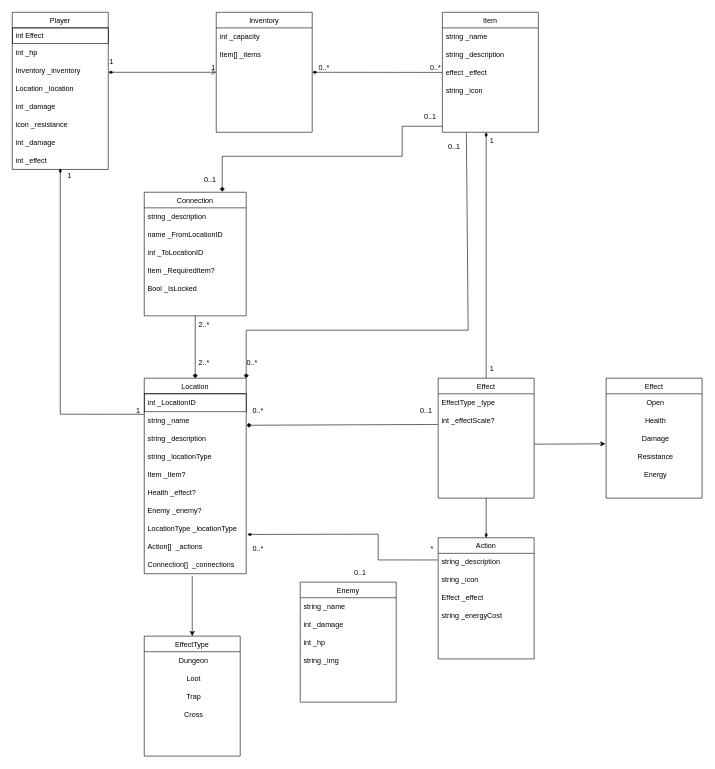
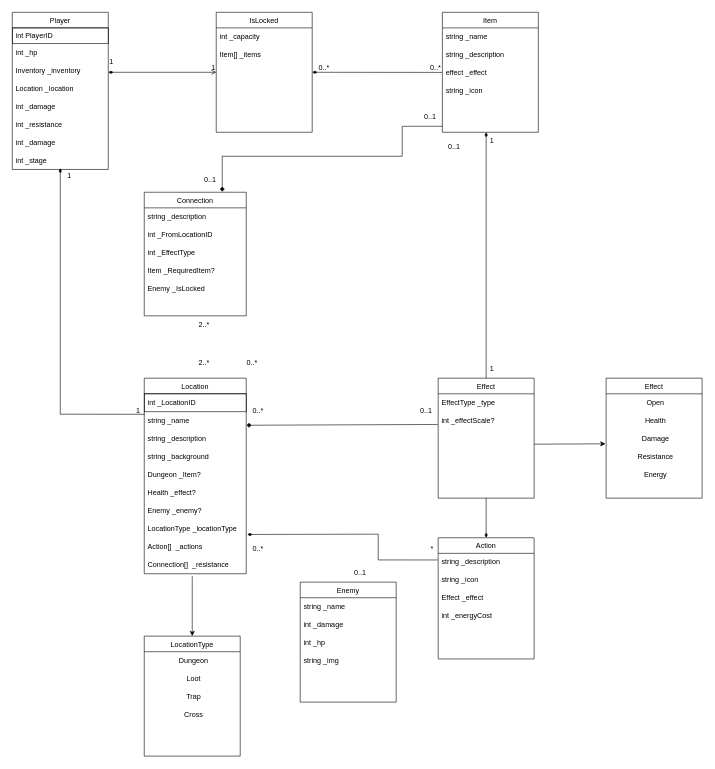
node "Inventory": label "Inventory" -> "IsLocked"
node "int Effect": label "int Effect" -> "int PlayerID"
node "icon _resistance": label "icon _resistance" -> "int _resistance"
node "int _effect": label "int _effect" -> "int _stage"
node "name _FromLocationID": label "name _FromLocationID" -> "int _FromLocationID"
node "int _ToLocationID": label "int _ToLocationID" -> "int _EffectType"
edge "Item" -> "Location": removed
node "Bool _IsLocked": label "Bool _IsLocked" -> "Enemy _IsLocked"
edge "Connection" -> "Location": removed
node "string _locationType": label "string _locationType" -> "string _background"
node "Item _Item?": label "Item _Item?" -> "Dungeon _Item?"
node "Connection[] _connections": label "Connection[] _connections" -> "Connection[] _resistance"
node "string _energyCost": label "string _energyCost" -> "int _energyCost"
node "EffectType": label "EffectType" -> "LocationType"
